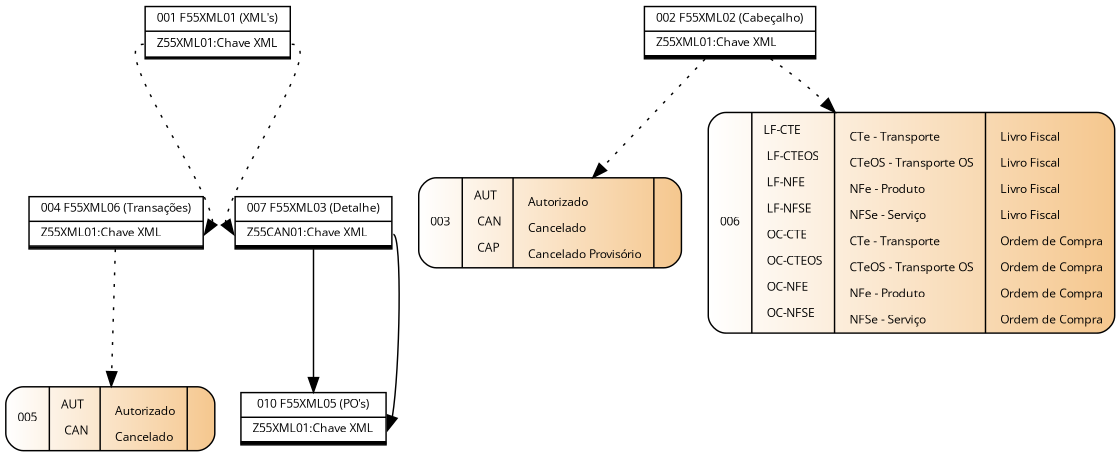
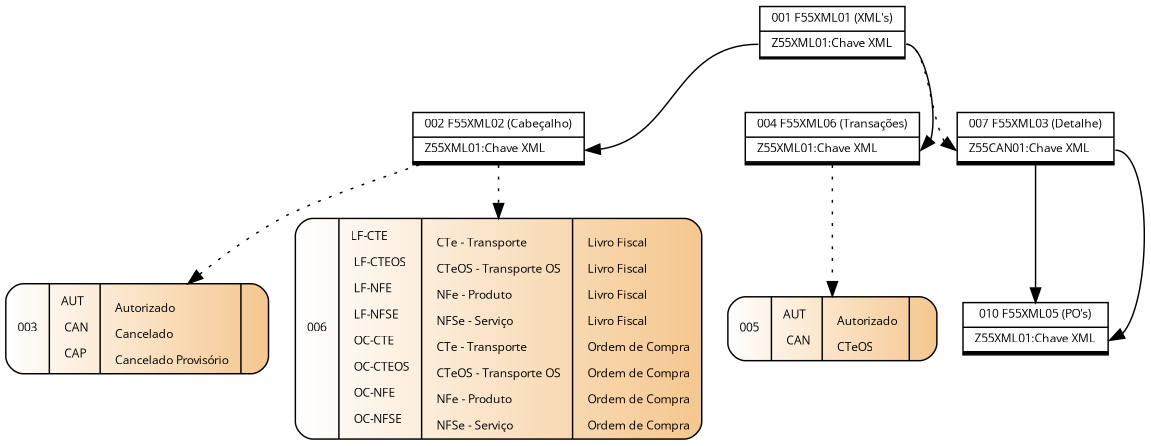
edge "001 F55XML01 (XML's)" -> "002 F55XML02 (Cabeçalho)": added
edge "001 F55XML01 (XML's)" -> "004 F55XML06 (Transações)": style dotted -> solid
node "005": text "Cancelado" -> "CTeOS"
